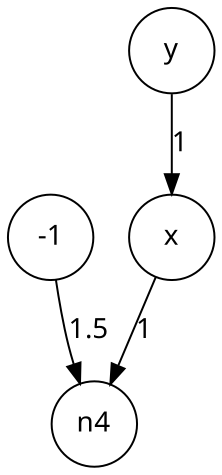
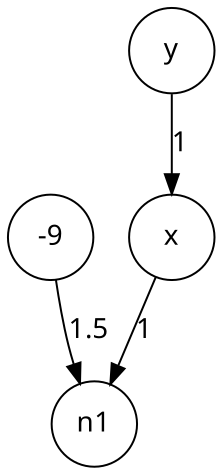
node "-1": label "-1" -> "-9"
node "n4": label "n4" -> "n1"
